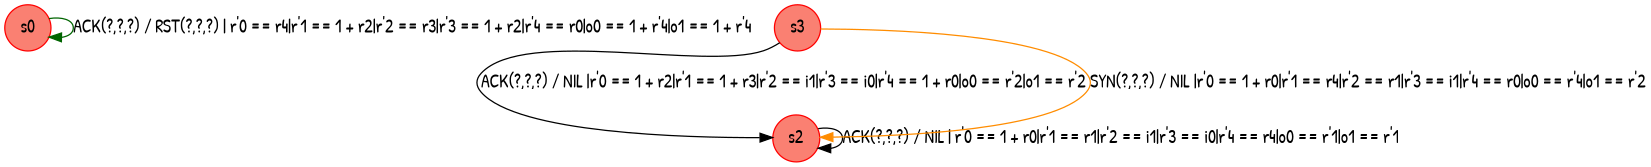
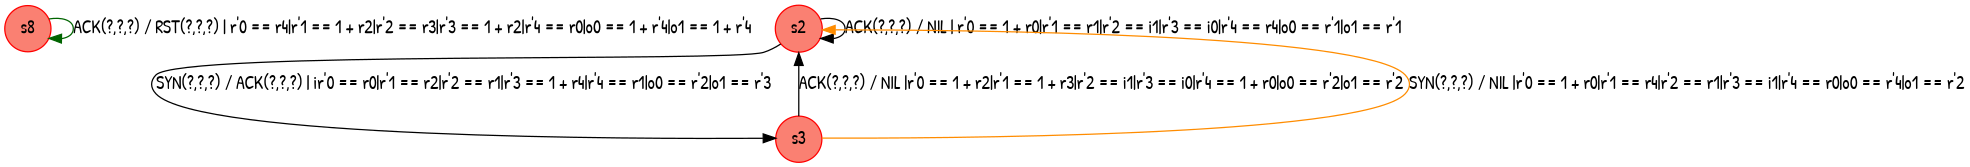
node "s0": label "s0" -> "s8"
edge "s2" -> "s3": added, label "SYN(?,?,?) / ACK(?,?,?) | ir'0 == r0|r'1 == r2|r'2 == r1|r'3 == 1 + r4|r'4 == r1|o0 == r'2|o1 == r'3"
